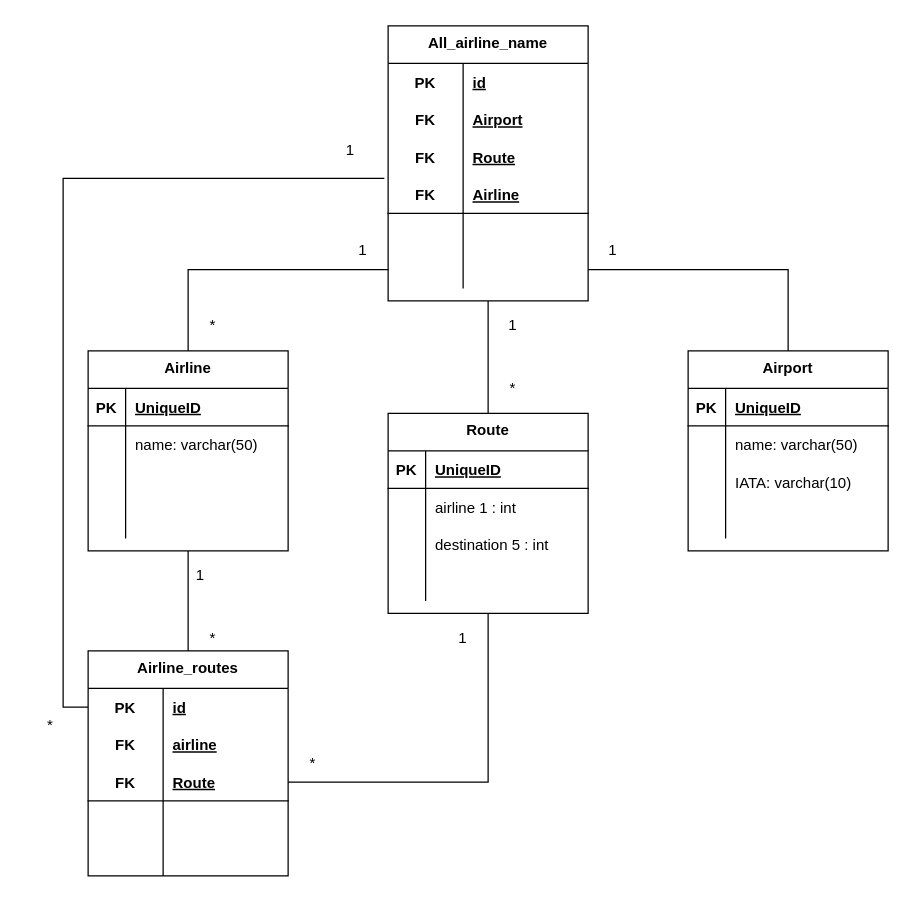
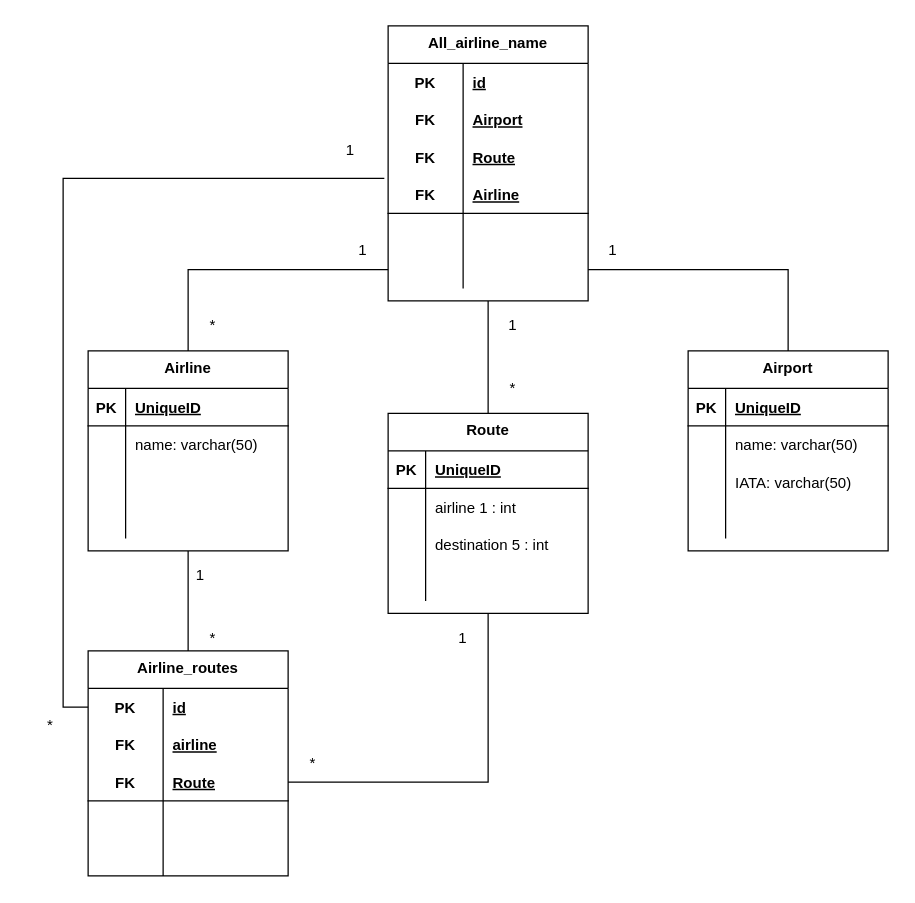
node "IATA: varchar(10)": label "IATA: varchar(10)" -> "IATA: varchar(50)"
